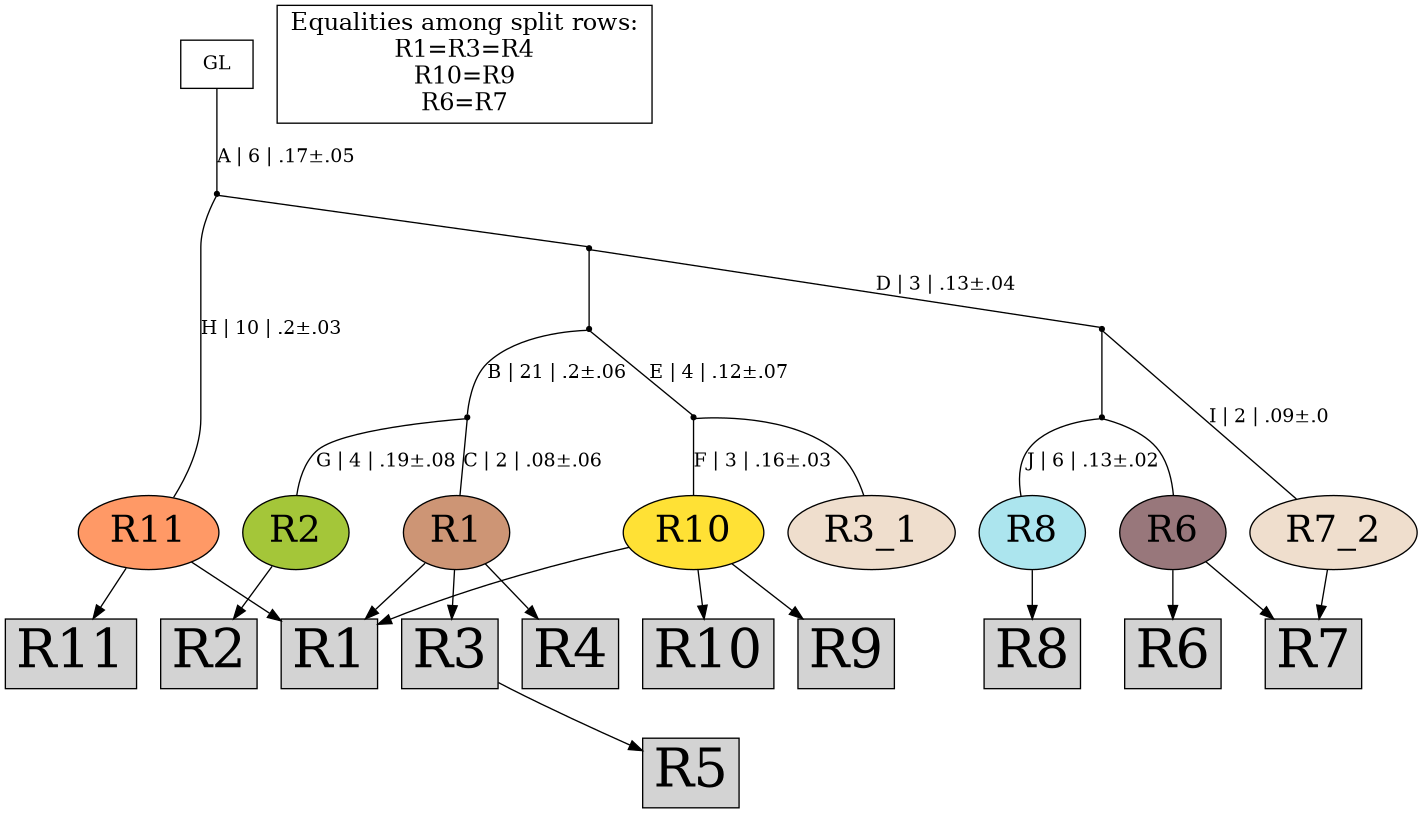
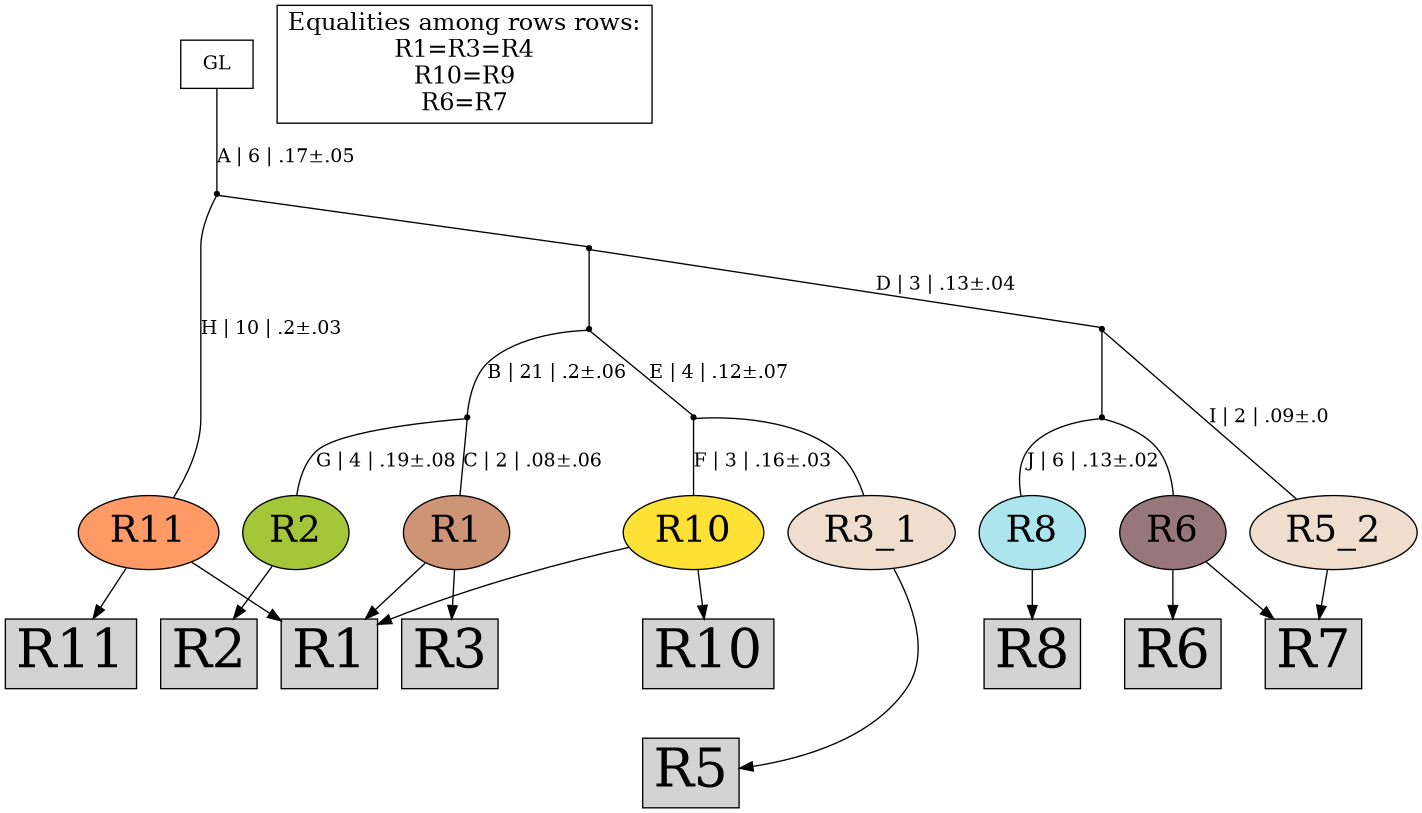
node "Equalities among split rows: R1=R3=R4 R10=R9 R6=R7": label "Equalities among split rows: R1=R3=R4 R10=R9 R6=R7" -> "Equalities among rows rows: R1=R3=R4 R10=R9 R6=R7"
node "R7_2": label "R7_2" -> "R5_2"
node "R4": removed
node "R9": removed
edge "R3" -> "R5": now "R3_1" -> "R5"
